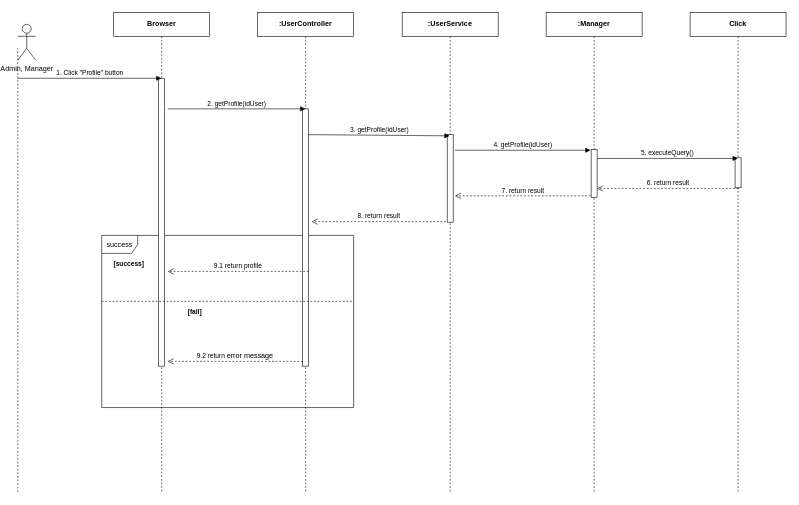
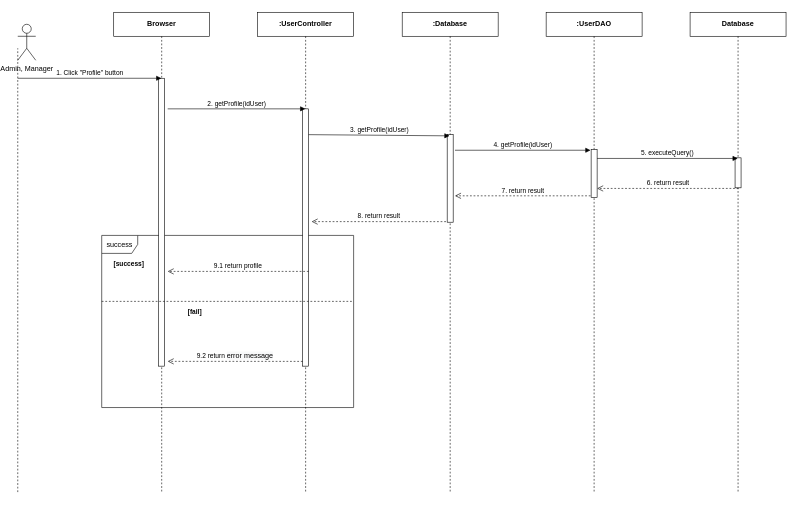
node ":UserService": label ":UserService" -> ":Database"
node ":Manager": label ":Manager" -> ":UserDAO"
node "Click": label "Click" -> "Database"
